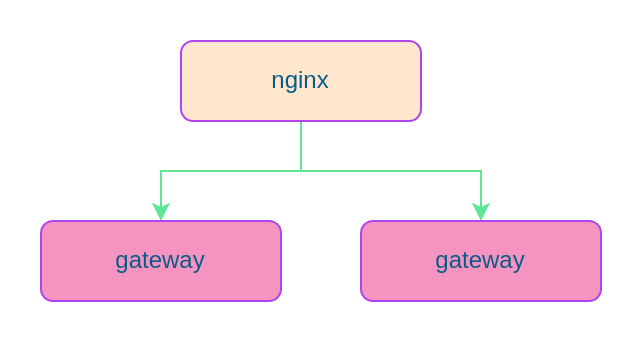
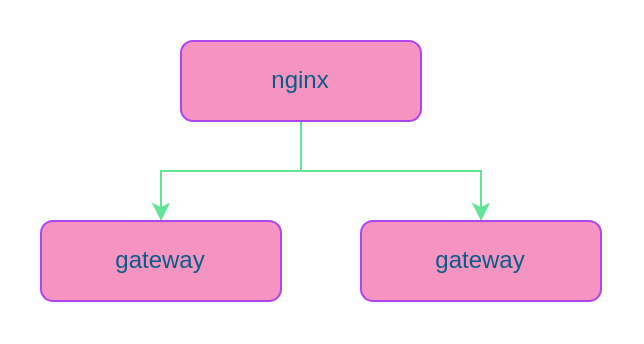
node "nginx": fillcolor #ffe6cc -> #f694c1
